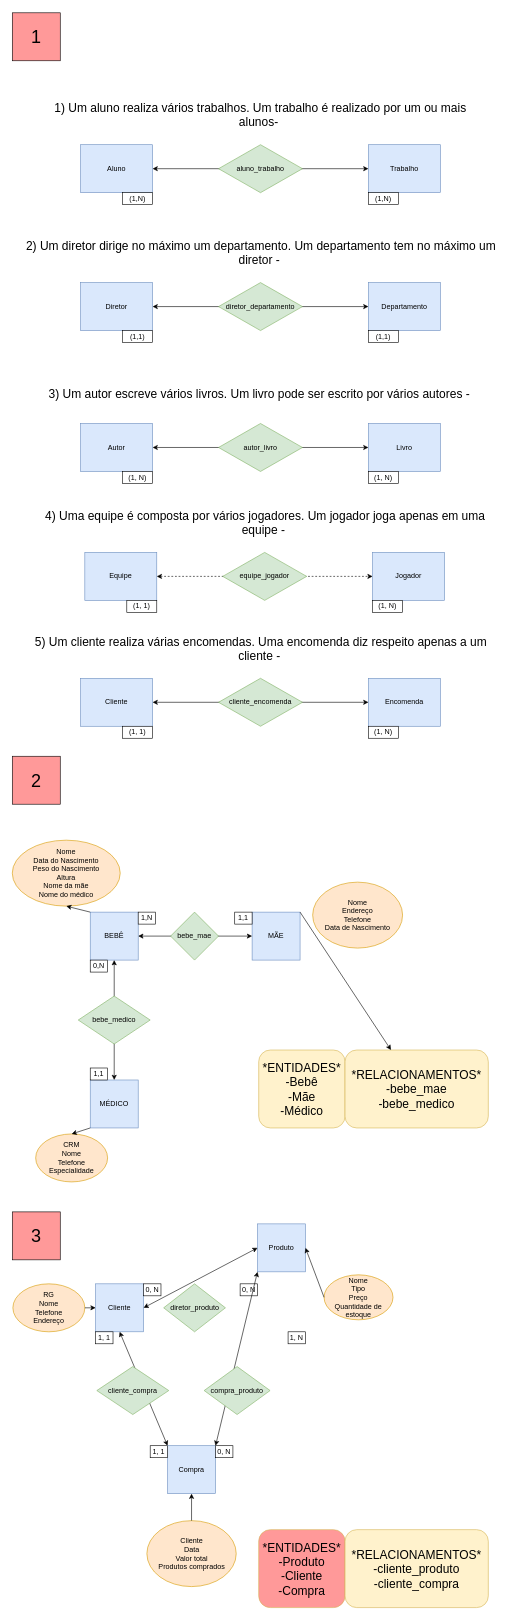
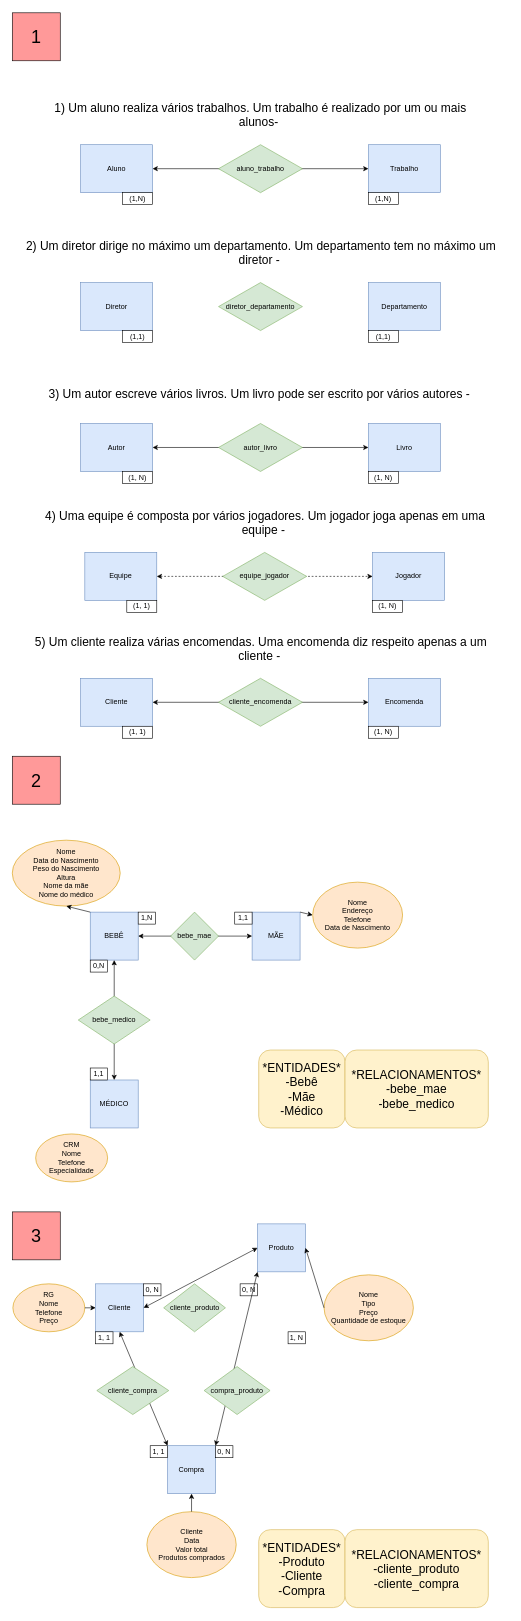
edge "Diretor" -- "Departamento": removed
edge "MÃE" -> "*RELACIONAMENTOS* -bebe_mae -bebe_medico": now "MÃE" -> "Nome Endereço Telefone Data de Nascimento"
edge "MÉDICO" -> "CRM Nome Telefone Especialidade": removed
node "Nome Tipo Preço Quantidade de estoque": size 69x45 -> 89x66
node "RG Nome Telefone Endereço": label "RG Nome Telefone Endereço" -> "RG Nome Telefone Preço"
node "diretor_produto": label "diretor_produto" -> "cliente_produto"
node "Cliente Data Valor total Produtos comprados": moved (192, 1554) -> (192, 1545)
node "*ENTIDADES* -Produto -Cliente -Compra": fillcolor #ff9999 -> #fff2cc
